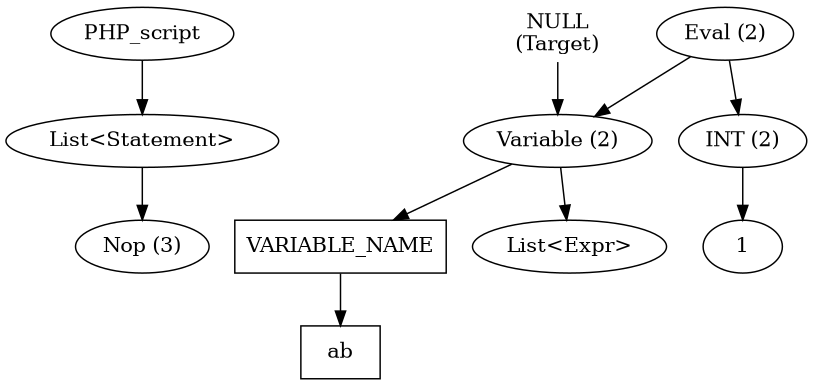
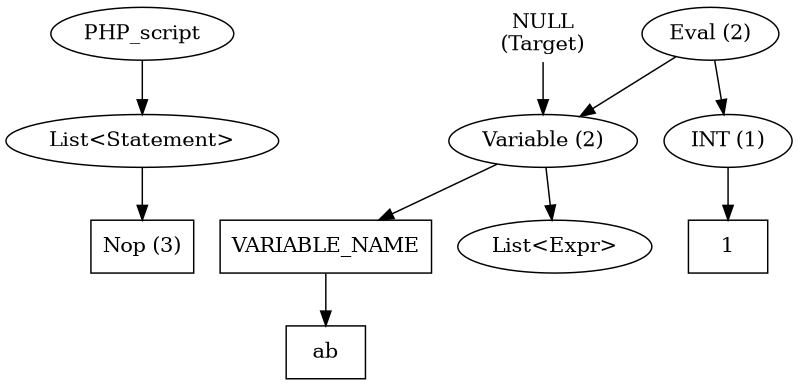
node "INT (2)": label "INT (2)" -> "INT (1)"
node "Nop (3)": shape ellipse -> box
node "1": shape ellipse -> box
